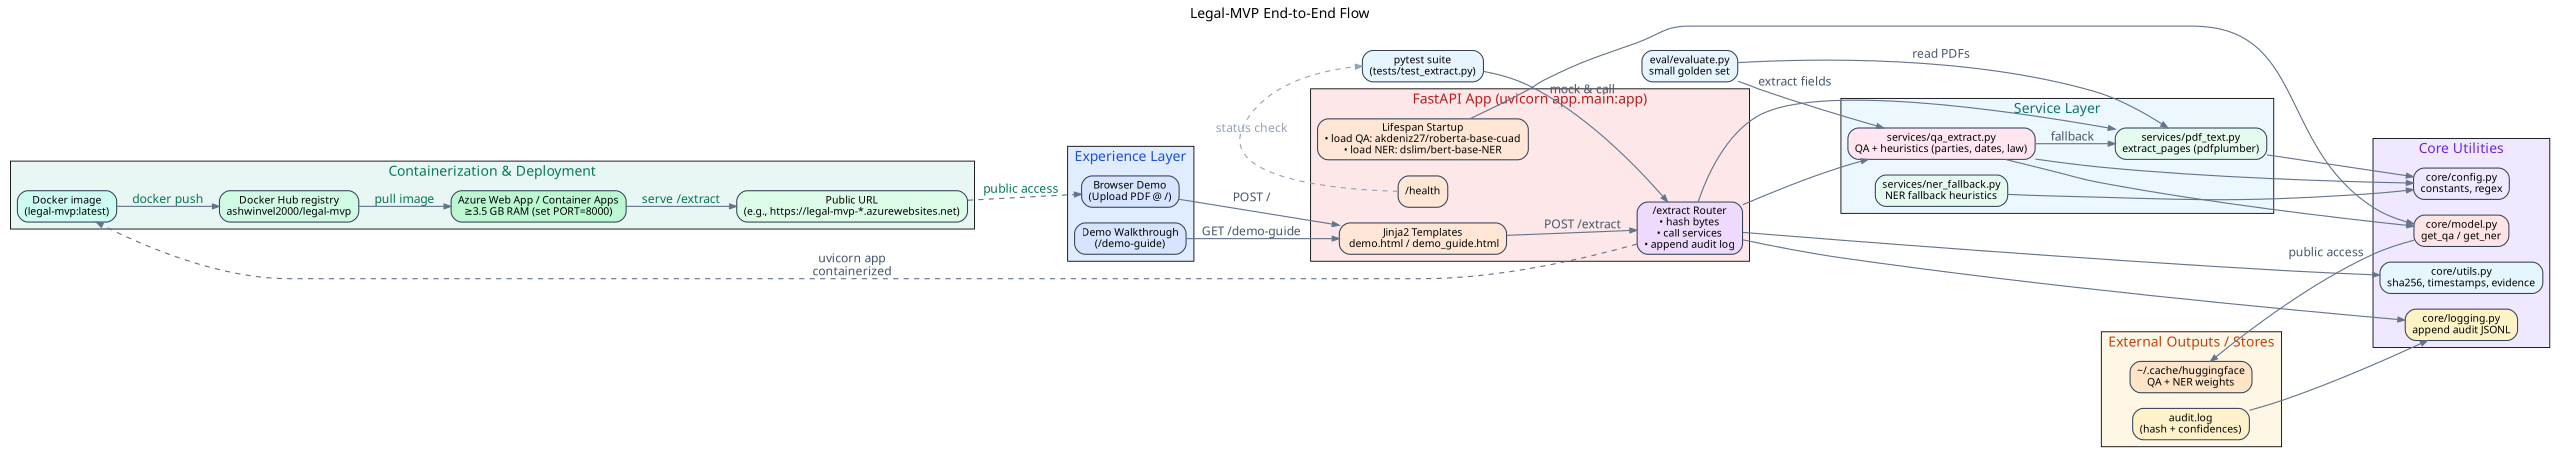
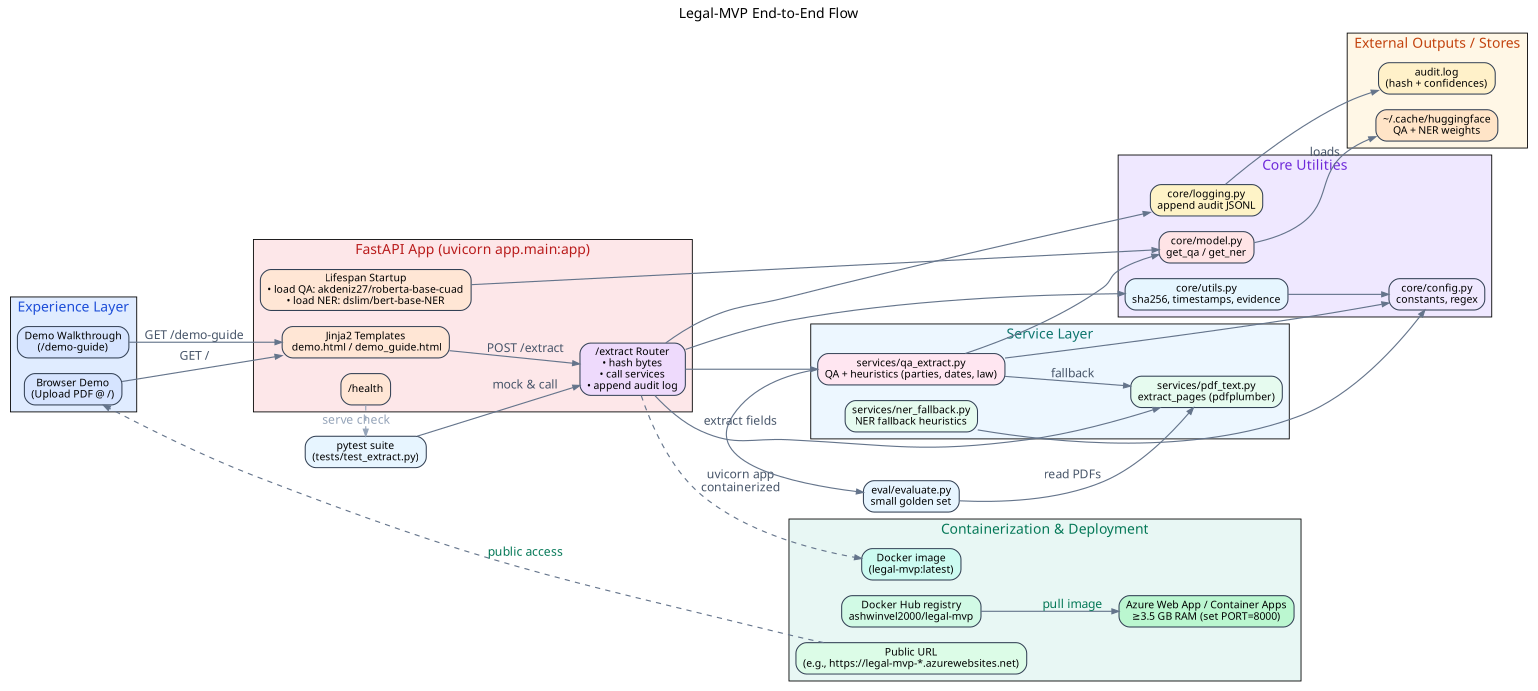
edge "eval/evaluate.py small golden set" -> "services/qa_extract.py QA + heuristics (parties, dates, law)": reversed
edge "/health" -> "pytest suite (tests/test_extract.py)": label "status check" -> "serve check"
edge "services/pdf_text.py extract_pages (pdfplumber)" -> "core/config.py constants, regex": now "core/utils.py sha256, timestamps, evidence" -> "core/config.py constants, regex"
edge "Browser Demo (Upload PDF @ /)" -> "Jinja2 Templates demo.html / demo_guide.html": label "POST /" -> "GET /"
edge "Docker image (legal-mvp:latest)" -> "Docker Hub registry ashwinvel2000/legal-mvp": removed, label "docker push"
edge "Azure Web App / Container Apps ≥3.5 GB RAM (set PORT=8000)" -> "Public URL (e.g., https://legal-mvp-*.azurewebsites.net)": removed, label "serve /extract"
edge "core/model.py get_qa / get_ner" -> "~/.cache/huggingface QA + NER weights": label "public access" -> "loads"
edge "audit.log (hash + confidences)" -> "core/logging.py append audit JSONL": reversed
